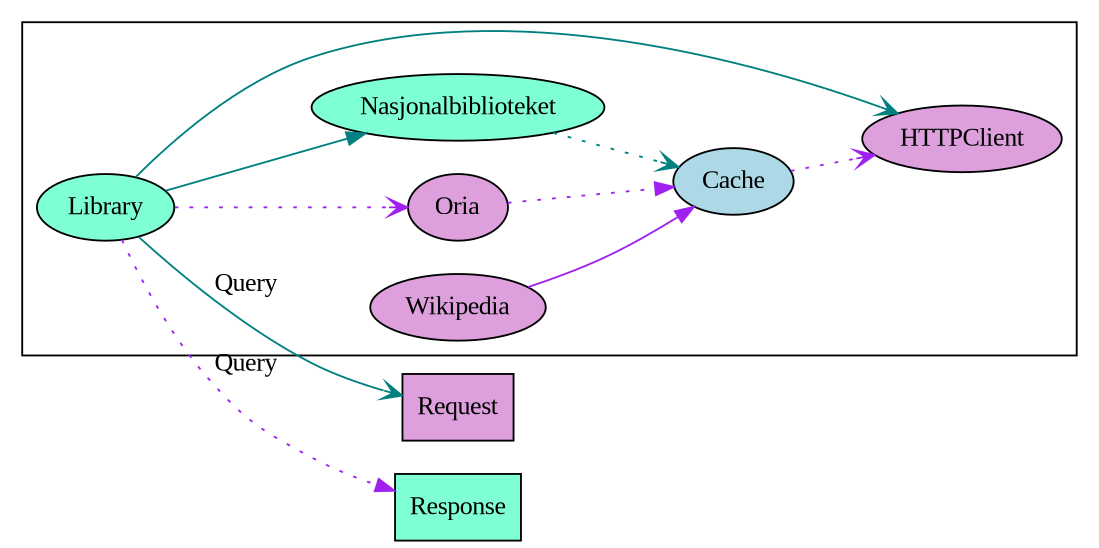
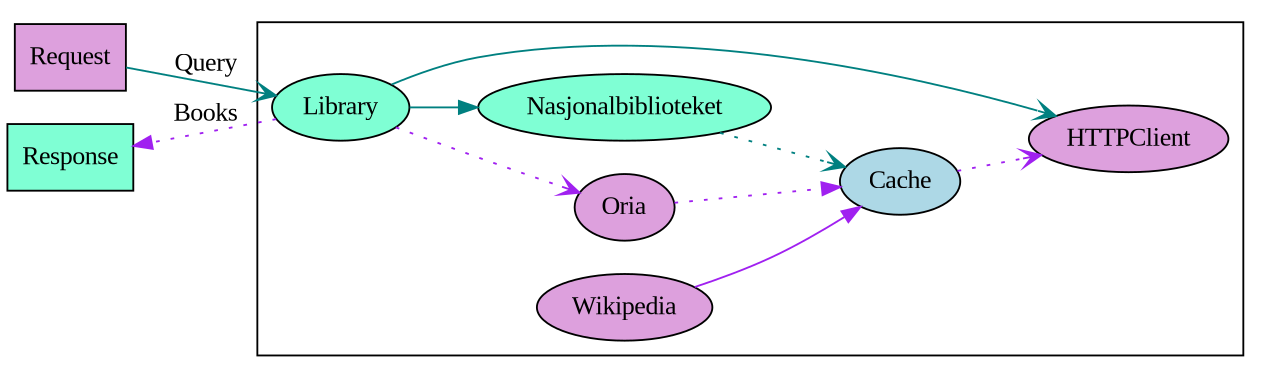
edge "Library" -> "Request": reversed
edge "Library" -> "Response": label " Query" -> " Books"
